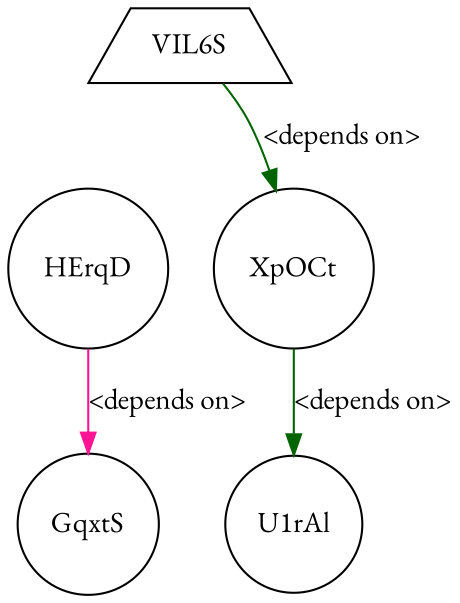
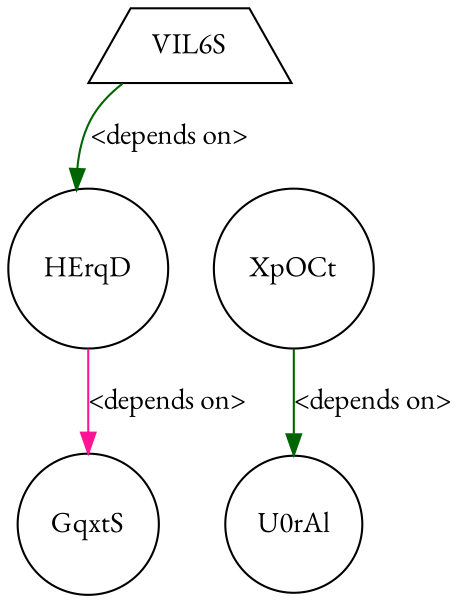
edge "VIL6S" -> "XpOCt": now "VIL6S" -> "HErqD"
node "U1rAl": label "U1rAl" -> "U0rAl"
